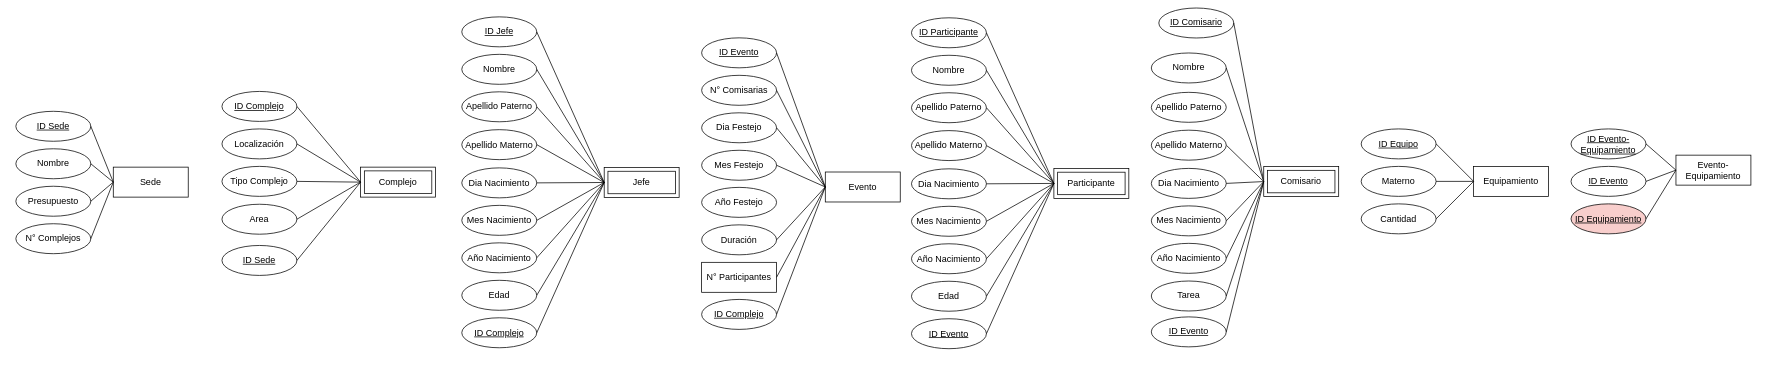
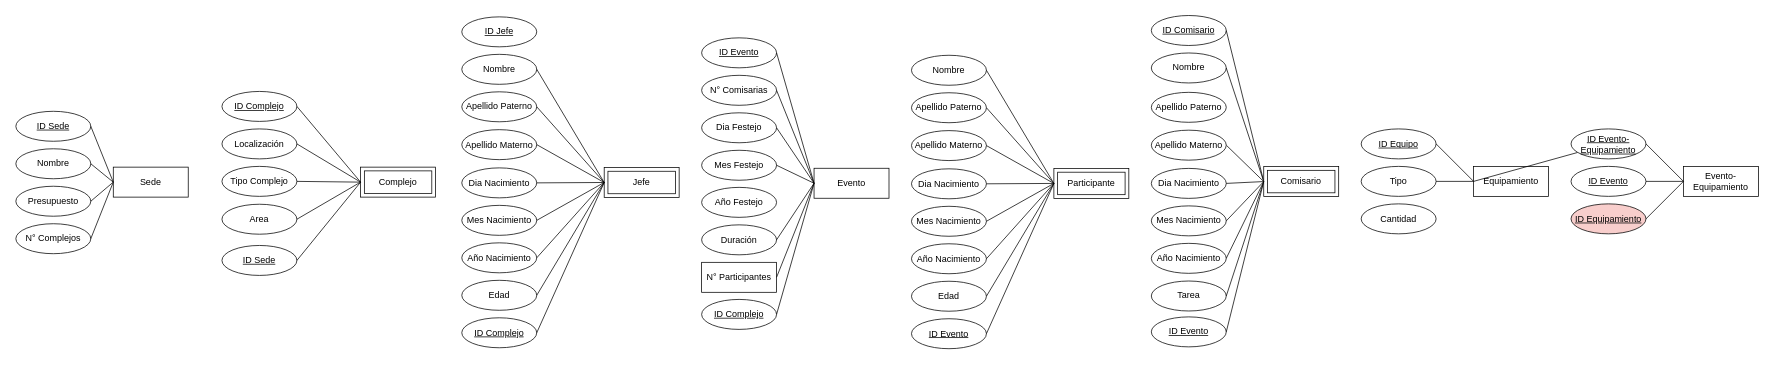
node "ID Comisario": moved (1197, 23) -> (1189, 31)
node "ID Participante": removed
edge "ID Jefe" -- "Jefe": removed
edge "ID Participante" -- "Participante": removed
node "Evento-Equipamiento": moved (1714, 170) -> (1722, 182)
node "Materno": label "Materno" -> "Tipo"
node "Evento": moved (863, 187) -> (852, 183)
edge "Equipamiento" -- "Cantidad": now "Equipamiento" -- "ID Evento-Equipamiento"
